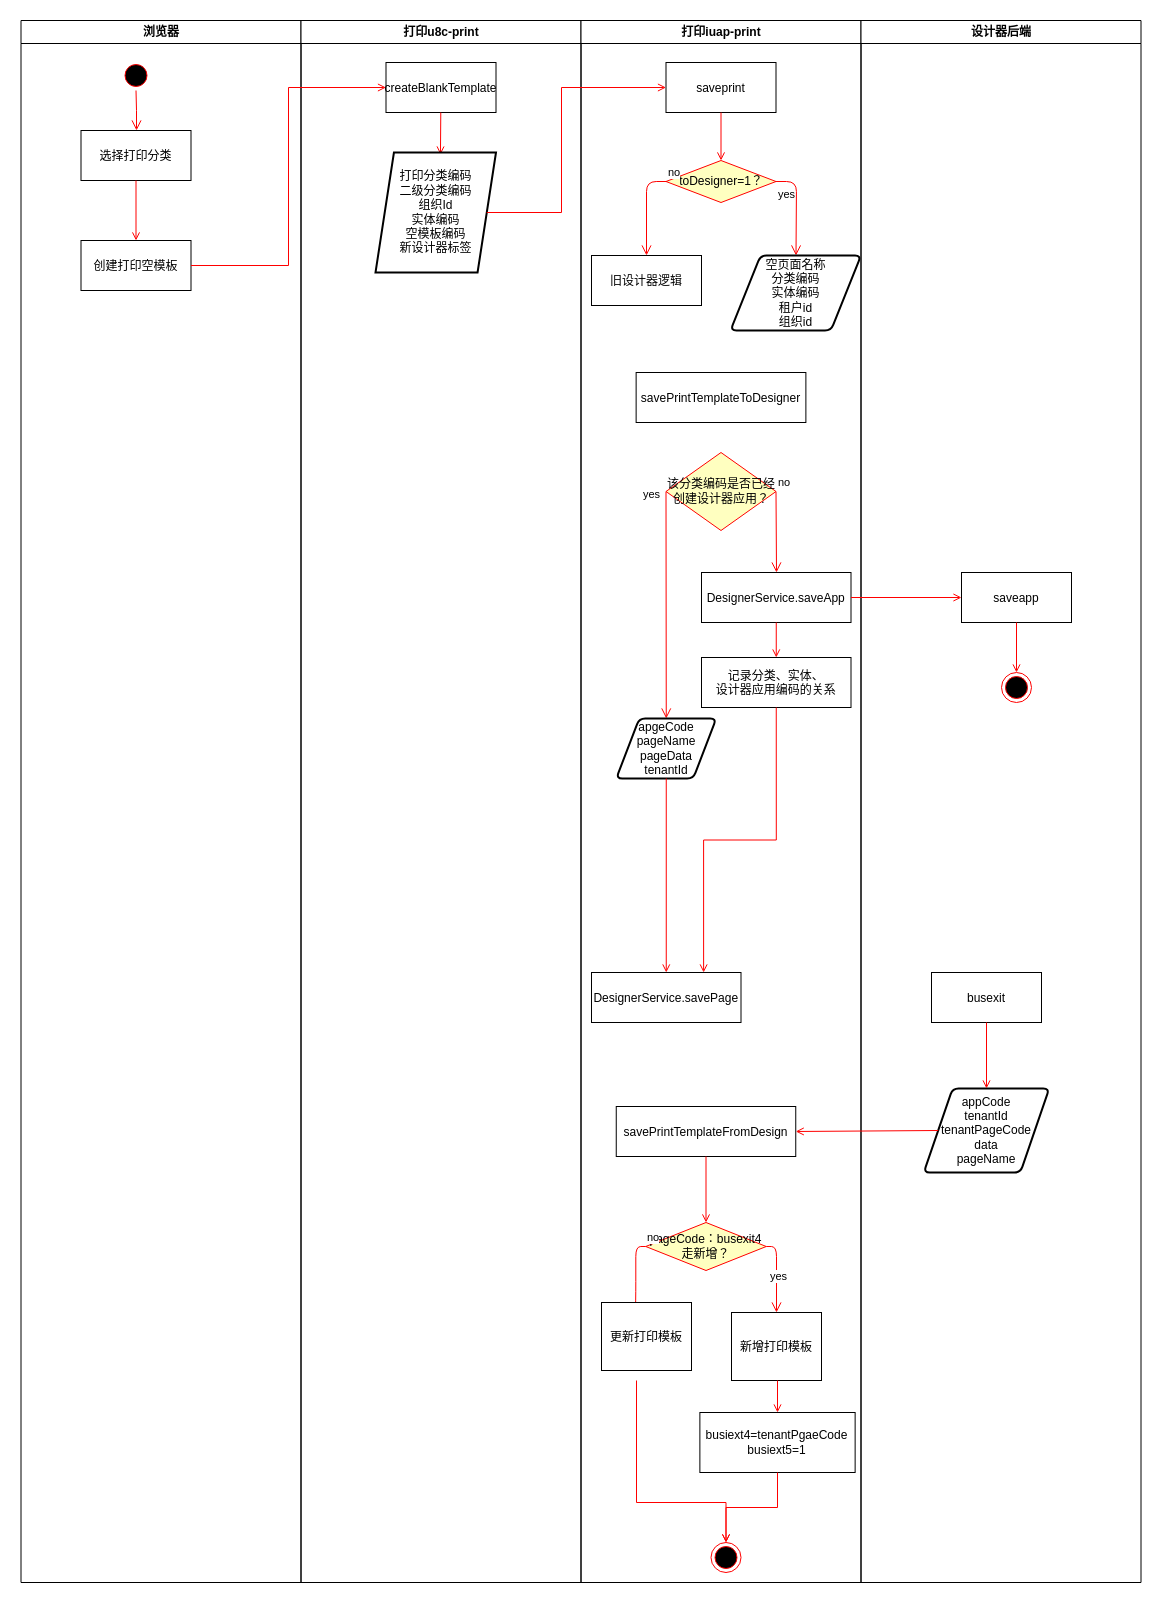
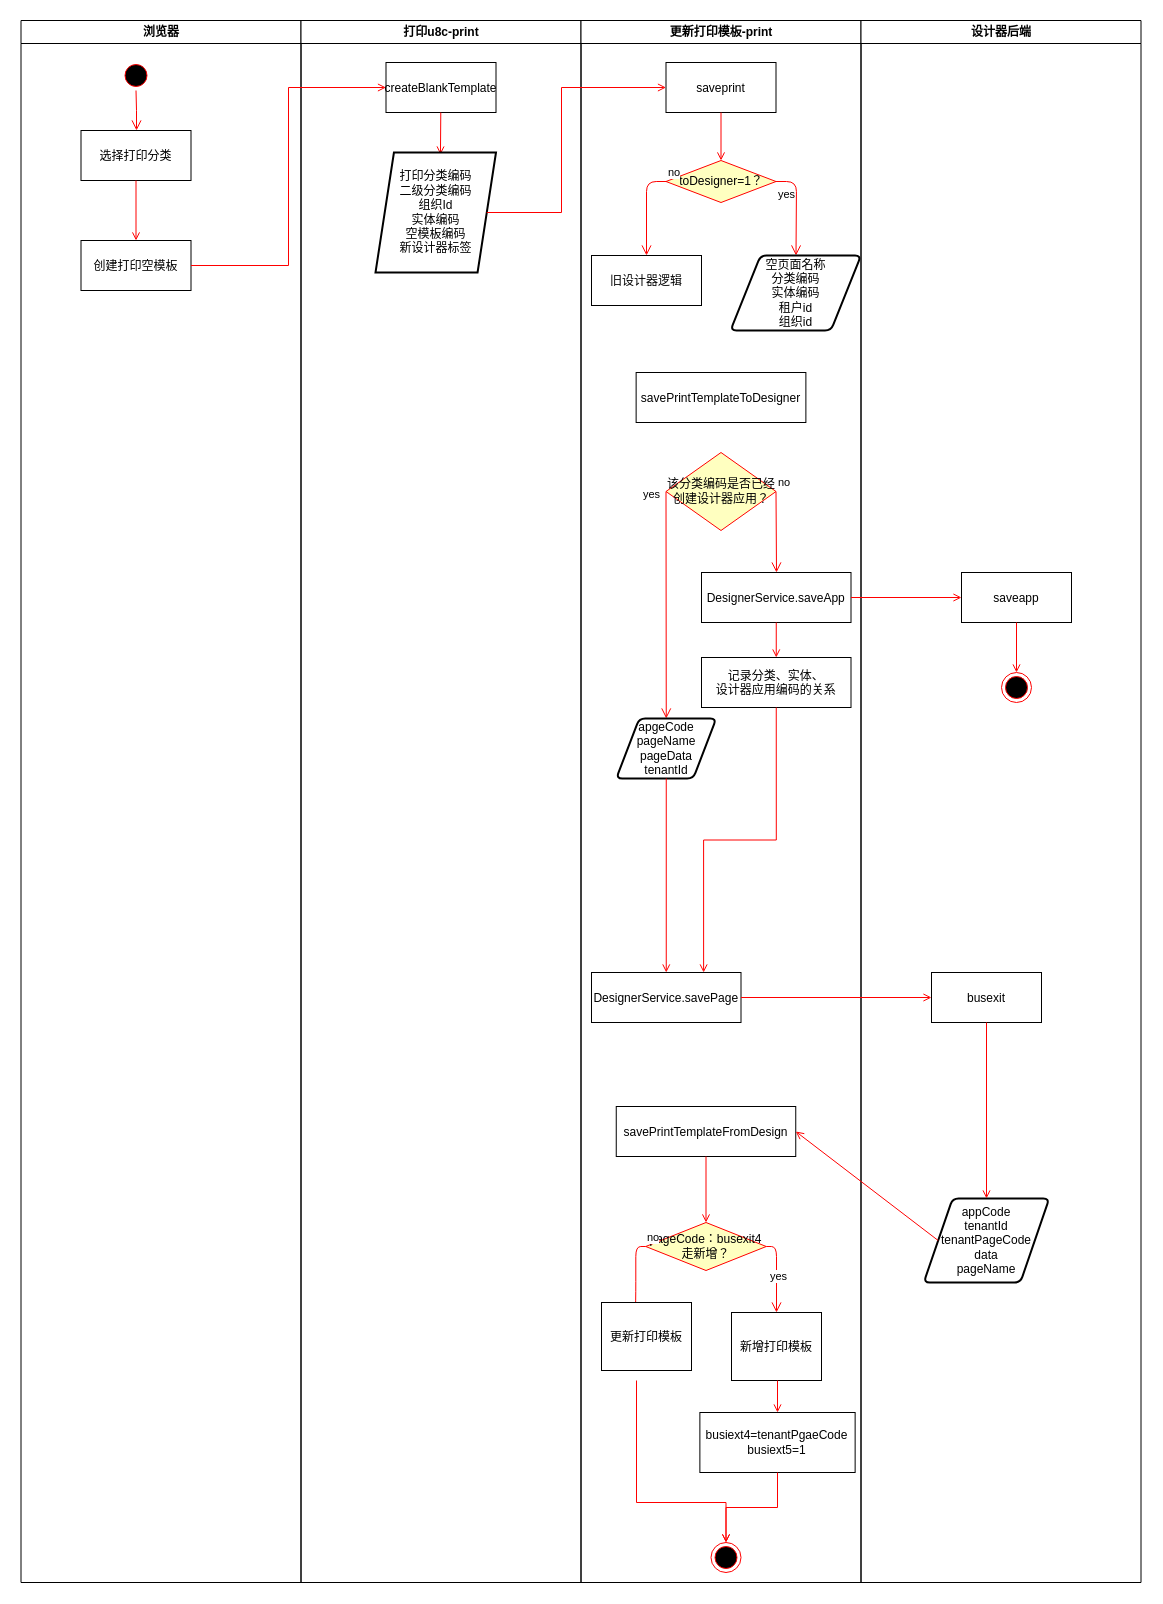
node "打印iuap-print": label "打印iuap-print" -> "更新打印模板-print"
edge "DesignerService.savePage" -> "busexit": added
node "appCode tenantId tenantPageCode data pageName": moved (987, 1131) -> (987, 1241)
